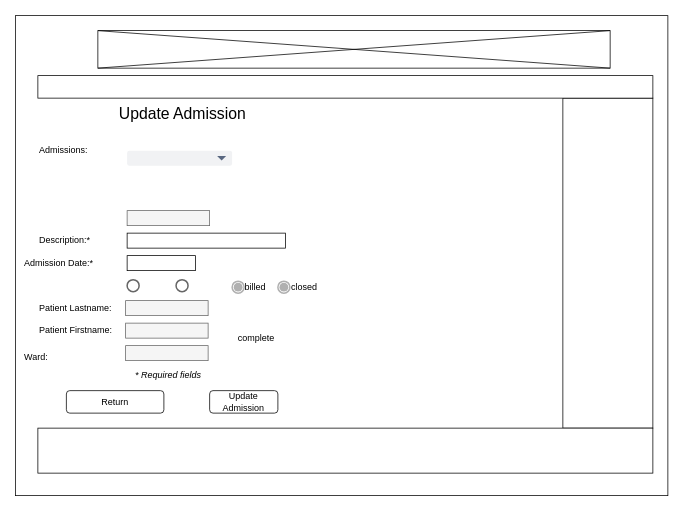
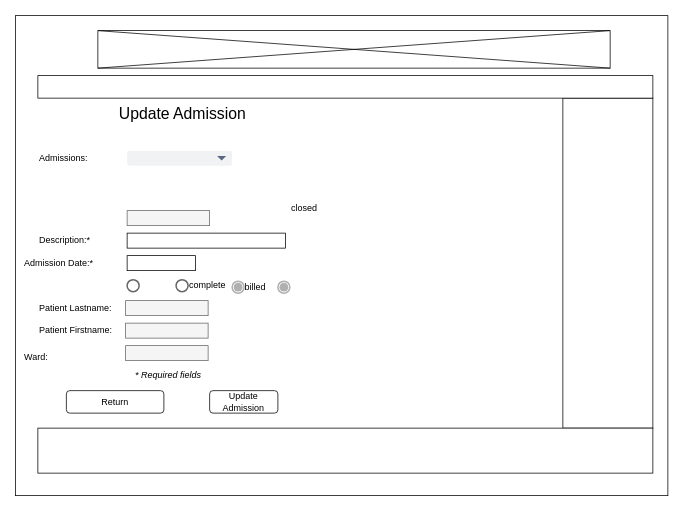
node "Admissions:": moved (75, 150) -> (75, 158)
node "closed": moved (307, 287) -> (307, 208)
node "complete": moved (254, 338) -> (205, 285)
